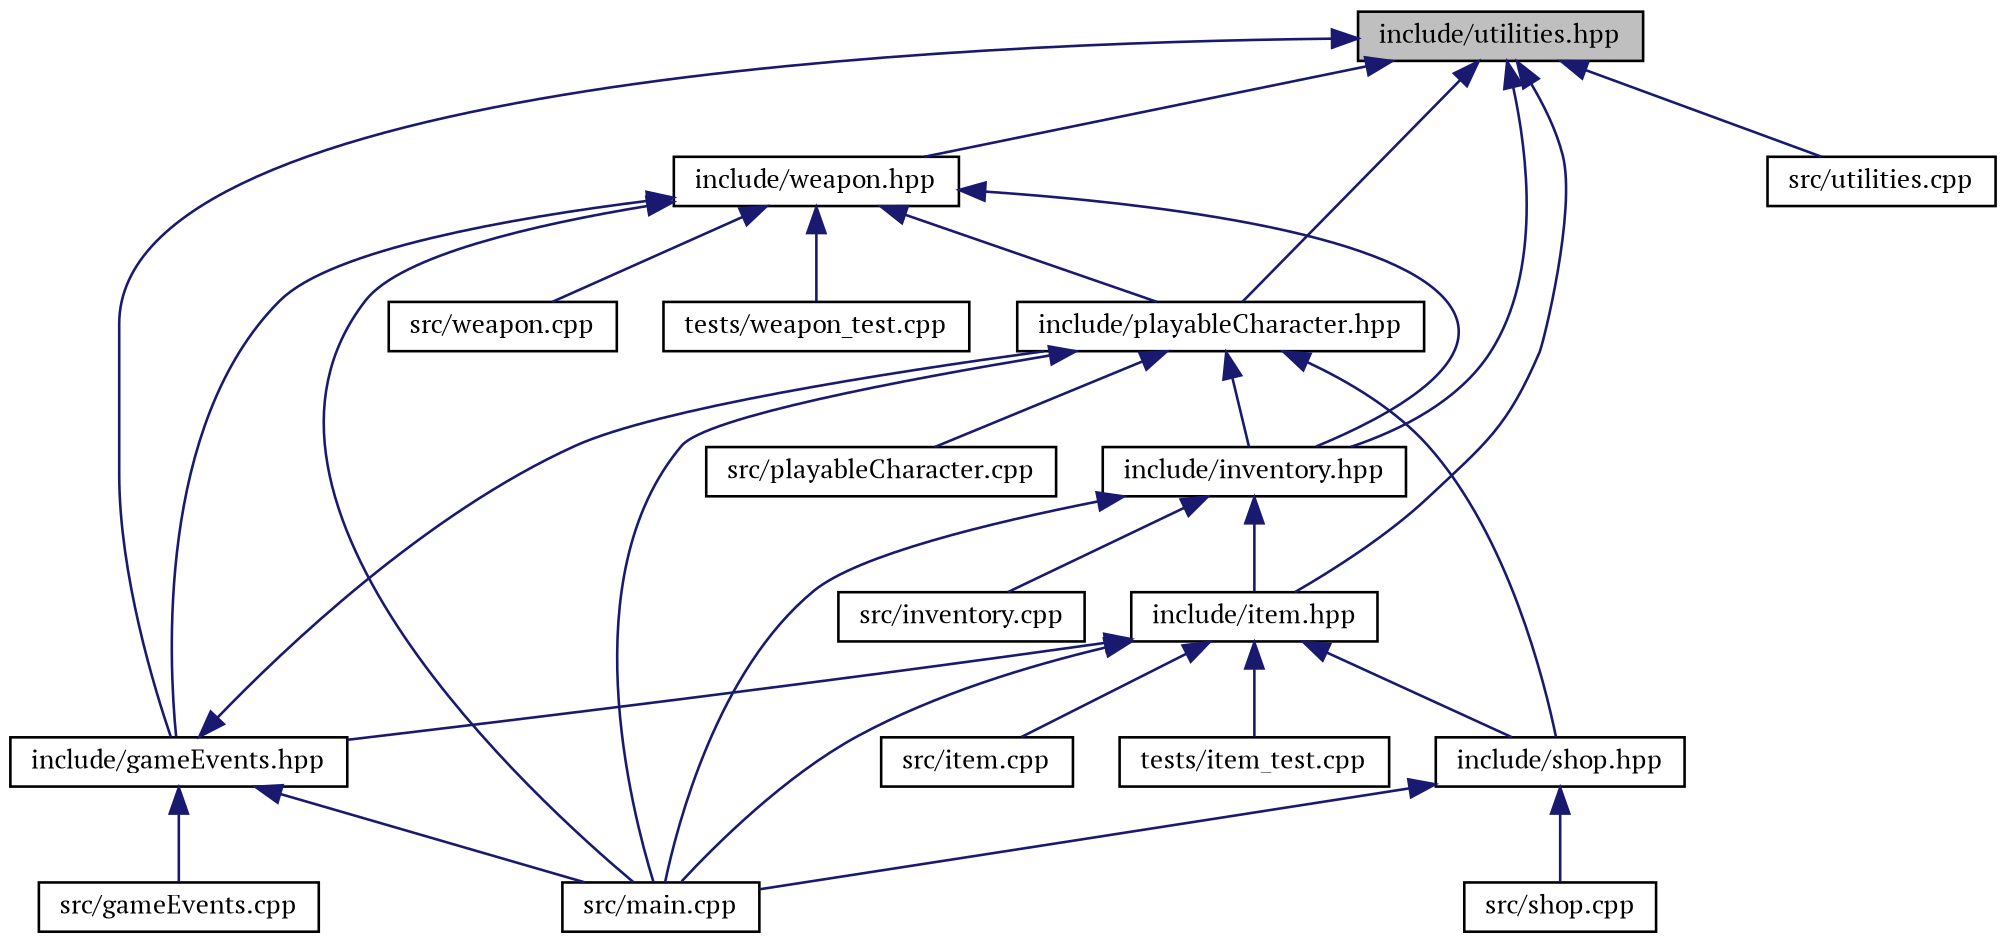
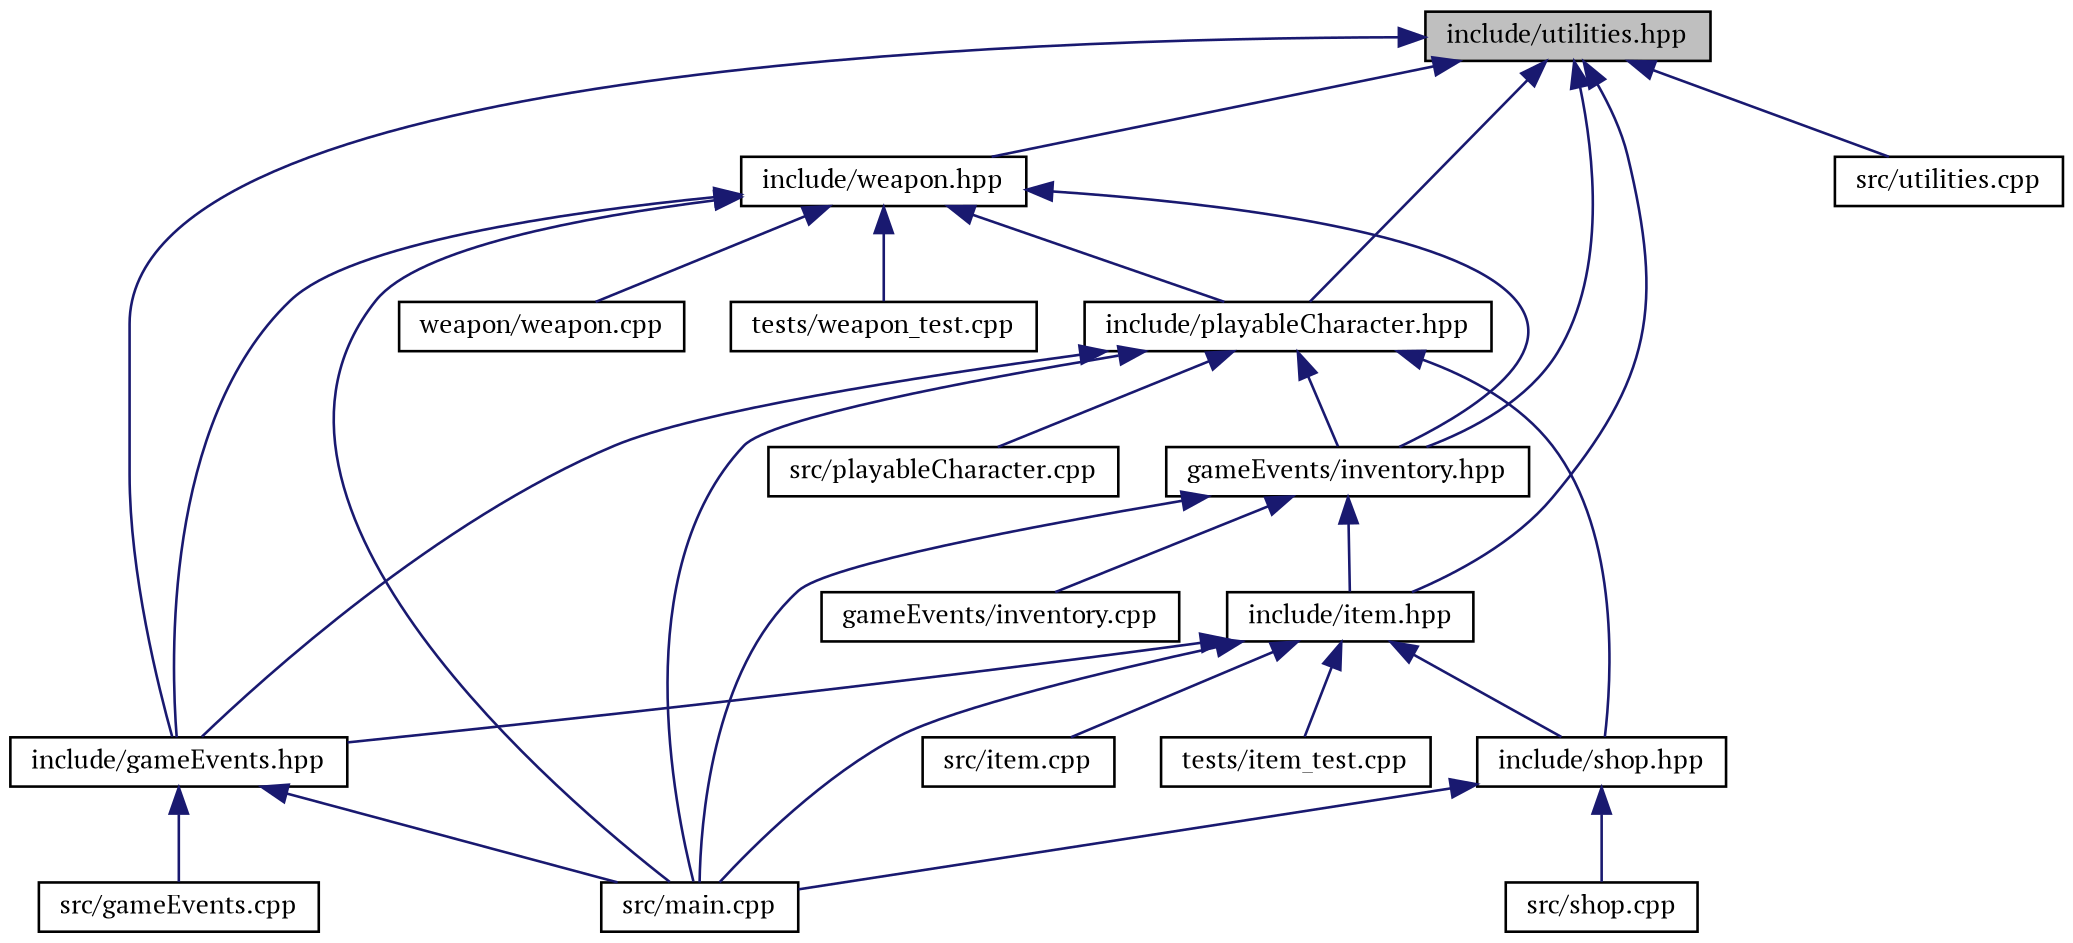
node "src/weapon.cpp": label "src/weapon.cpp" -> "weapon/weapon.cpp"
edge "include/playableCharacter.hpp" -> "include/gameEvents.hpp": reversed
node "include/inventory.hpp": label "include/inventory.hpp" -> "gameEvents/inventory.hpp"
node "src/inventory.cpp": label "src/inventory.cpp" -> "gameEvents/inventory.cpp"
